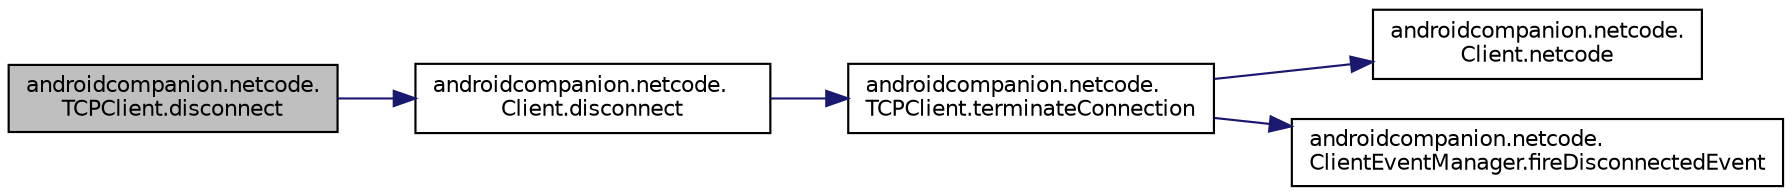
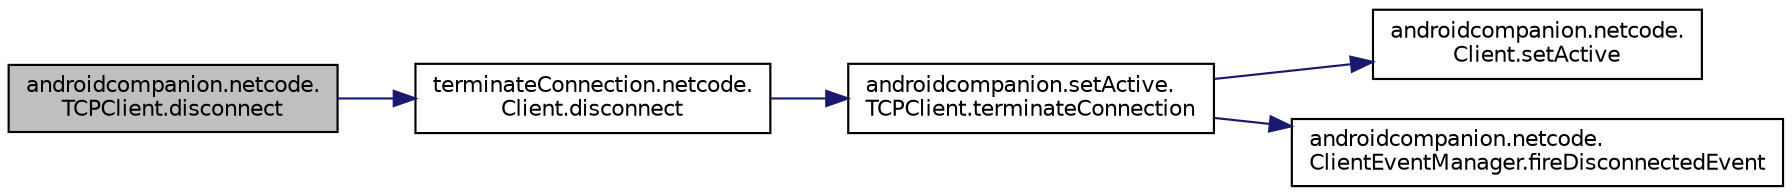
node "androidcompanion.netcode. Client.netcode": label "androidcompanion.netcode. Client.netcode" -> "androidcompanion.netcode. Client.setActive"
node "androidcompanion.netcode. Client.disconnect": label "androidcompanion.netcode. Client.disconnect" -> "terminateConnection.netcode. Client.disconnect"
node "androidcompanion.netcode. TCPClient.terminateConnection": label "androidcompanion.netcode. TCPClient.terminateConnection" -> "androidcompanion.setActive. TCPClient.terminateConnection"
